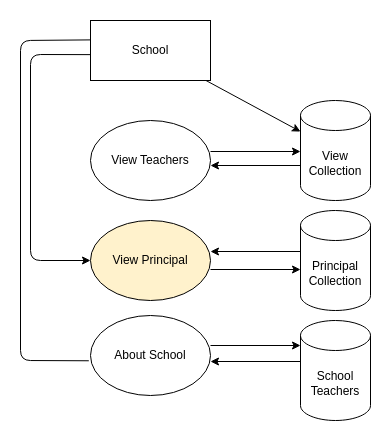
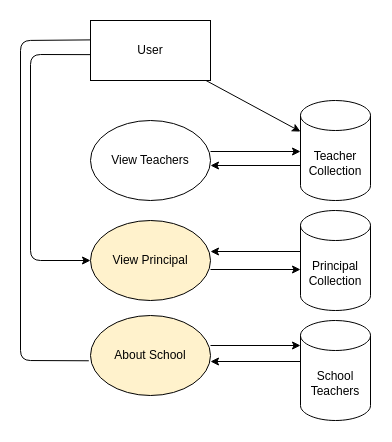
node "School": label "School" -> "User"
node "View Collection": label "View Collection" -> "Teacher Collection"
node "About School": fillcolor #ffffff -> #fff2cc
